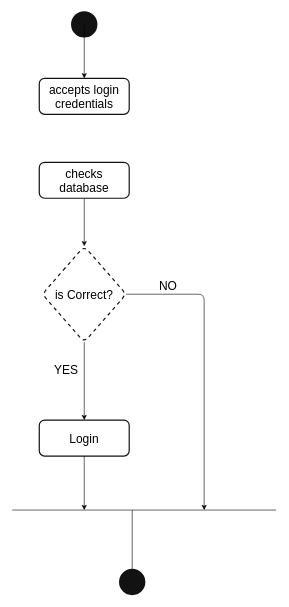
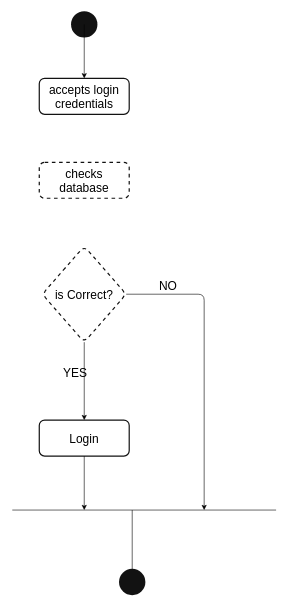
node "checks database": style solid -> dashed
edge "checks database" -> "is Correct?": removed
node "YES": moved (66, 369) -> (75, 372)
